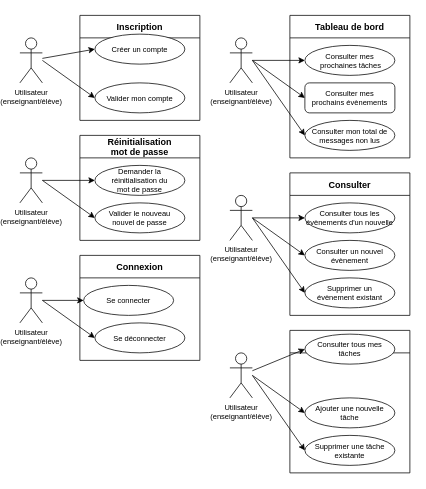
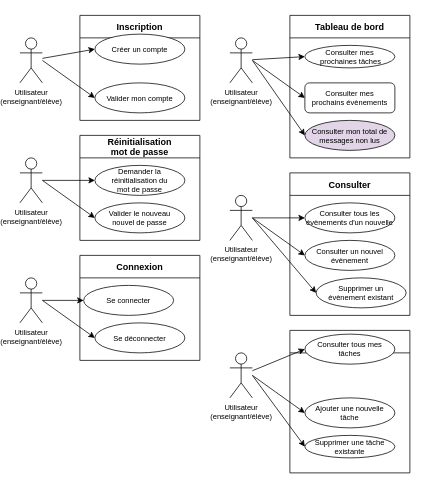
node "Consulter mes prochaines tâches": size 90x30 -> 90x23
node "Consulter mon total de messages non lus": fillcolor #ffffff -> #e1d5e7
node "Supprimer un évènement existant": moved (350, 293) -> (361, 293)
node "Supprimer une tâche existante": size 90x30 -> 90x23
